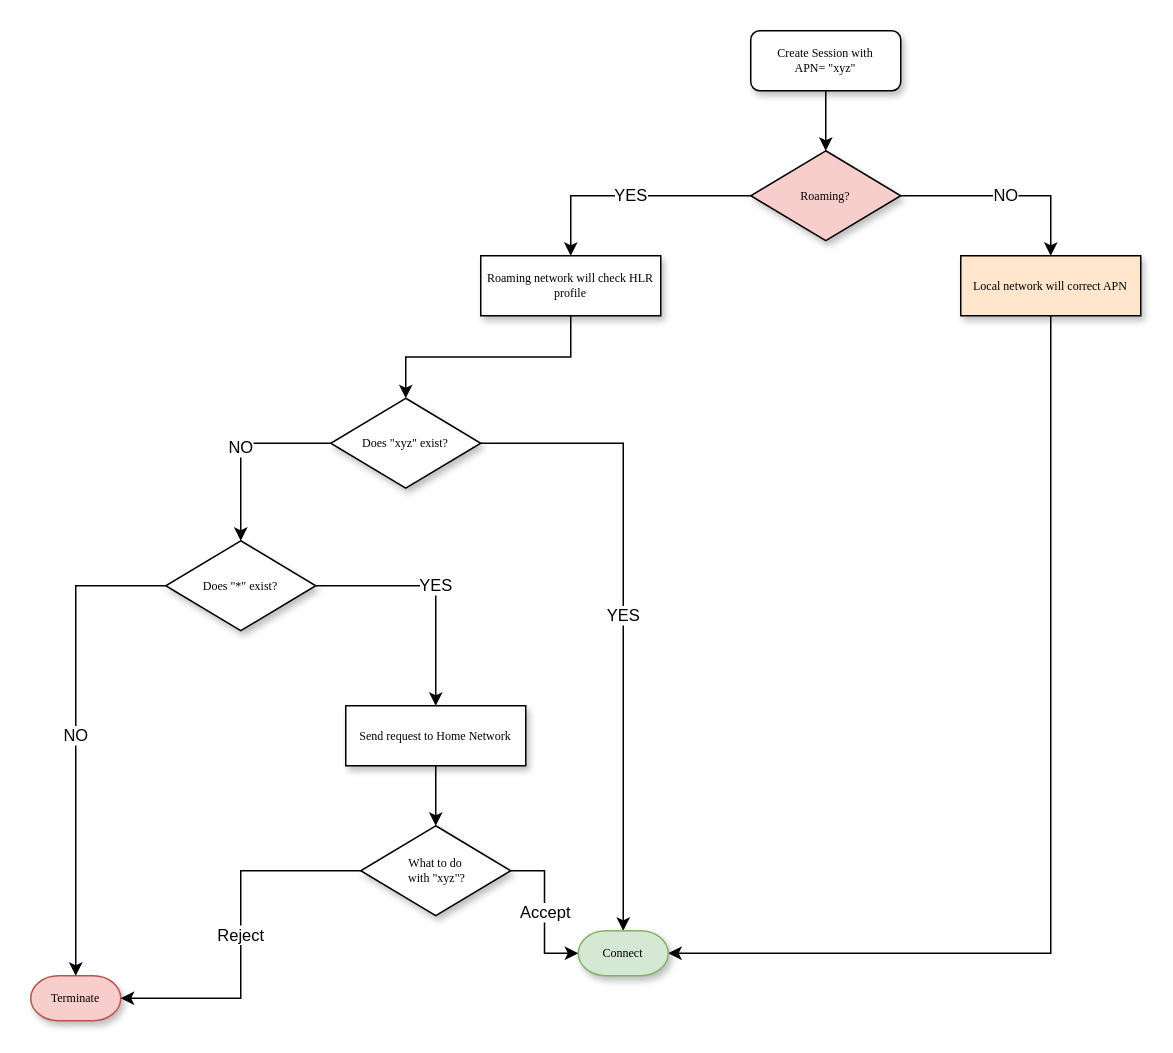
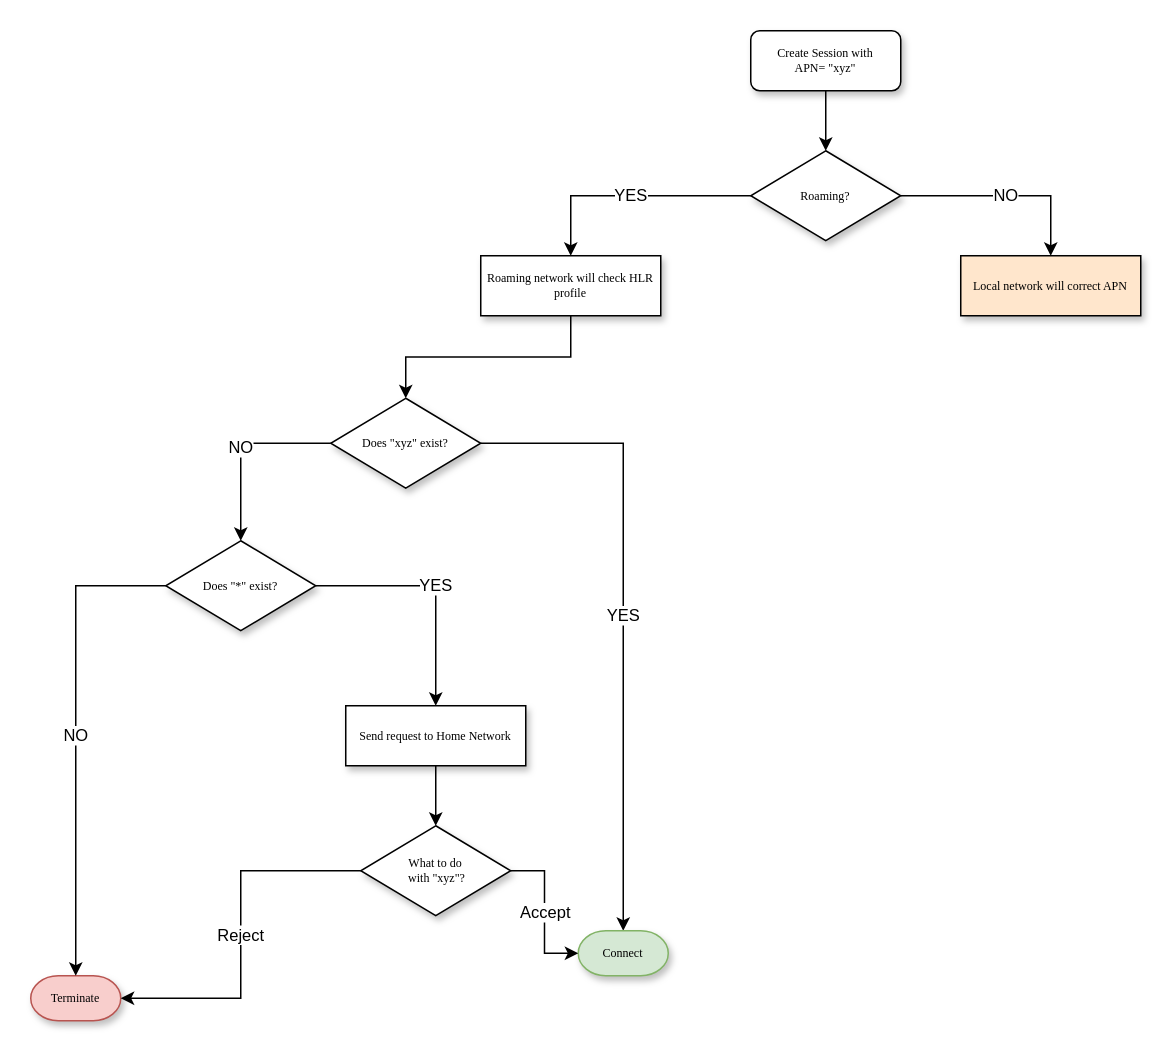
node "Roaming?": fillcolor #f8cecc -> #ffffff
edge "Local network will correct APN" -> "Connect": removed
